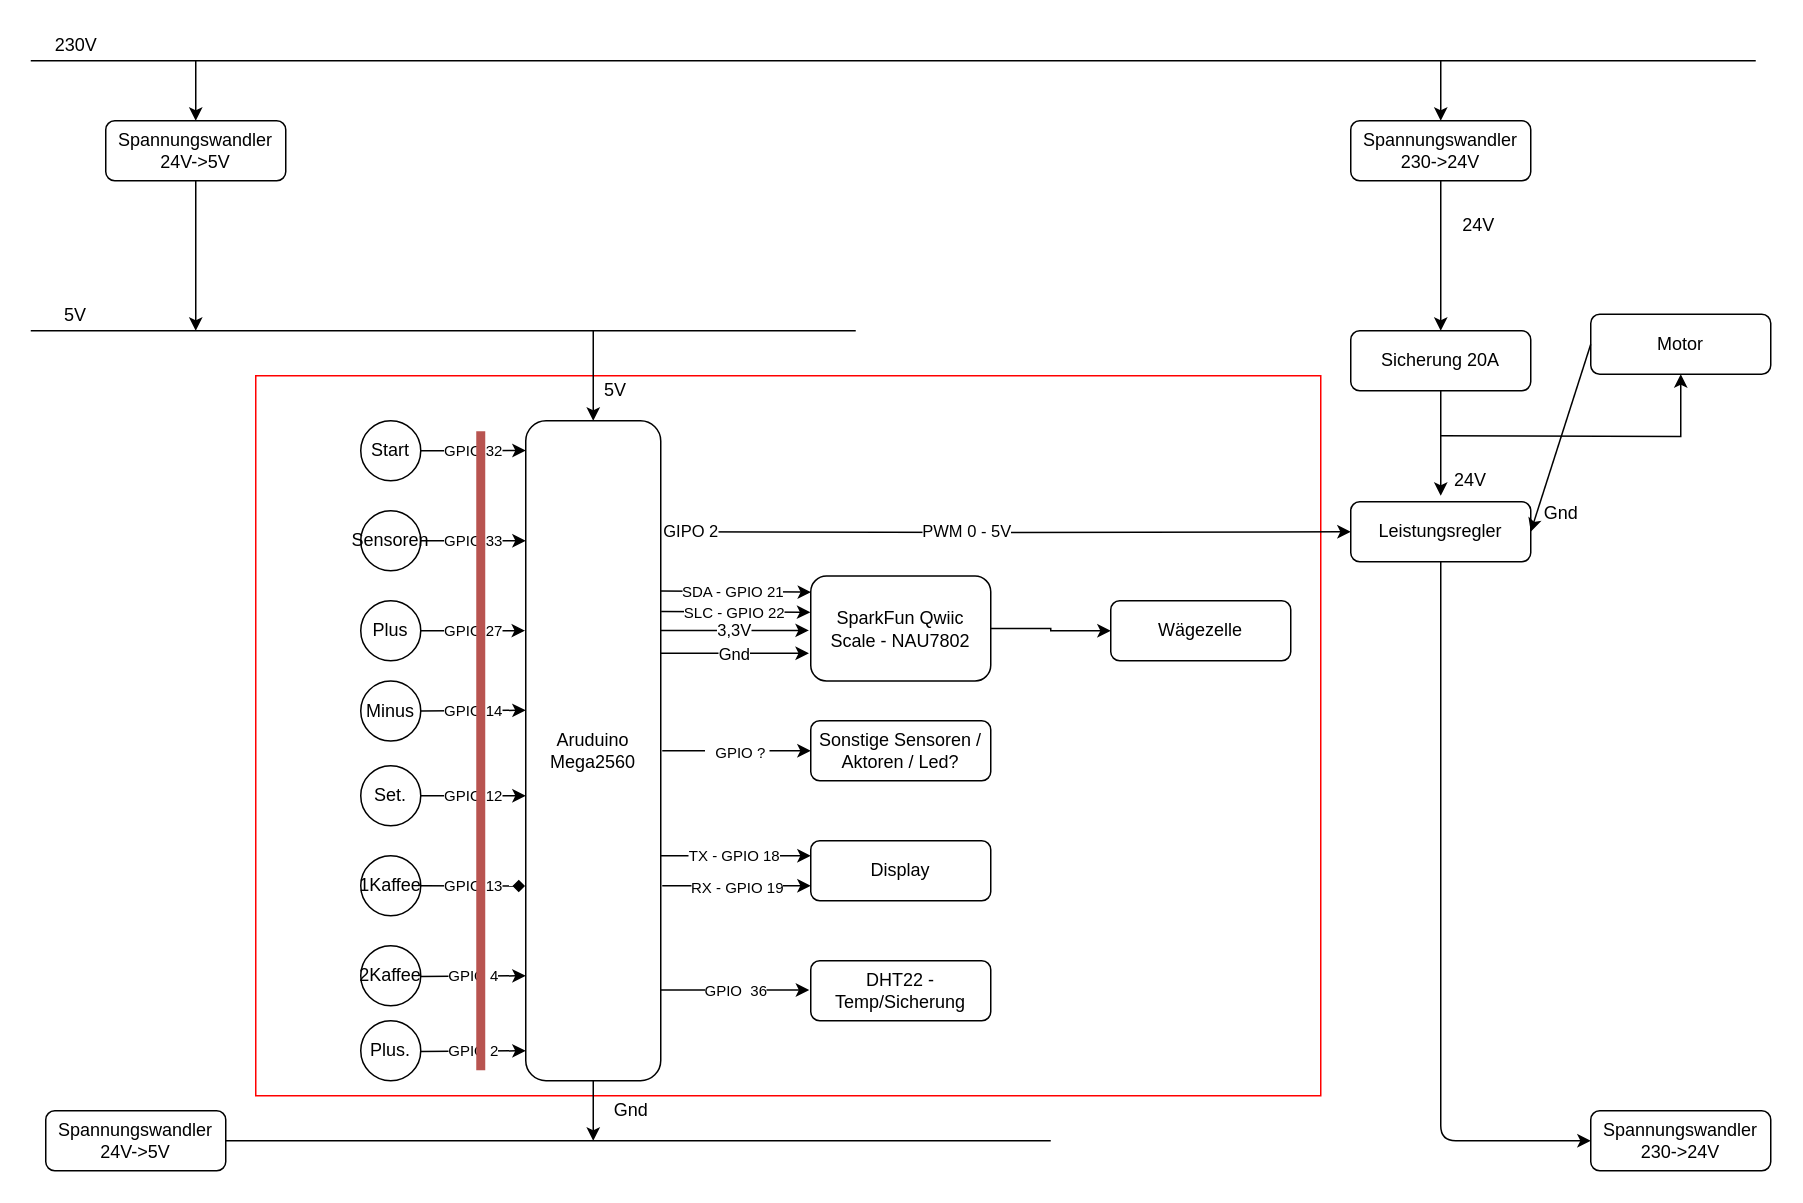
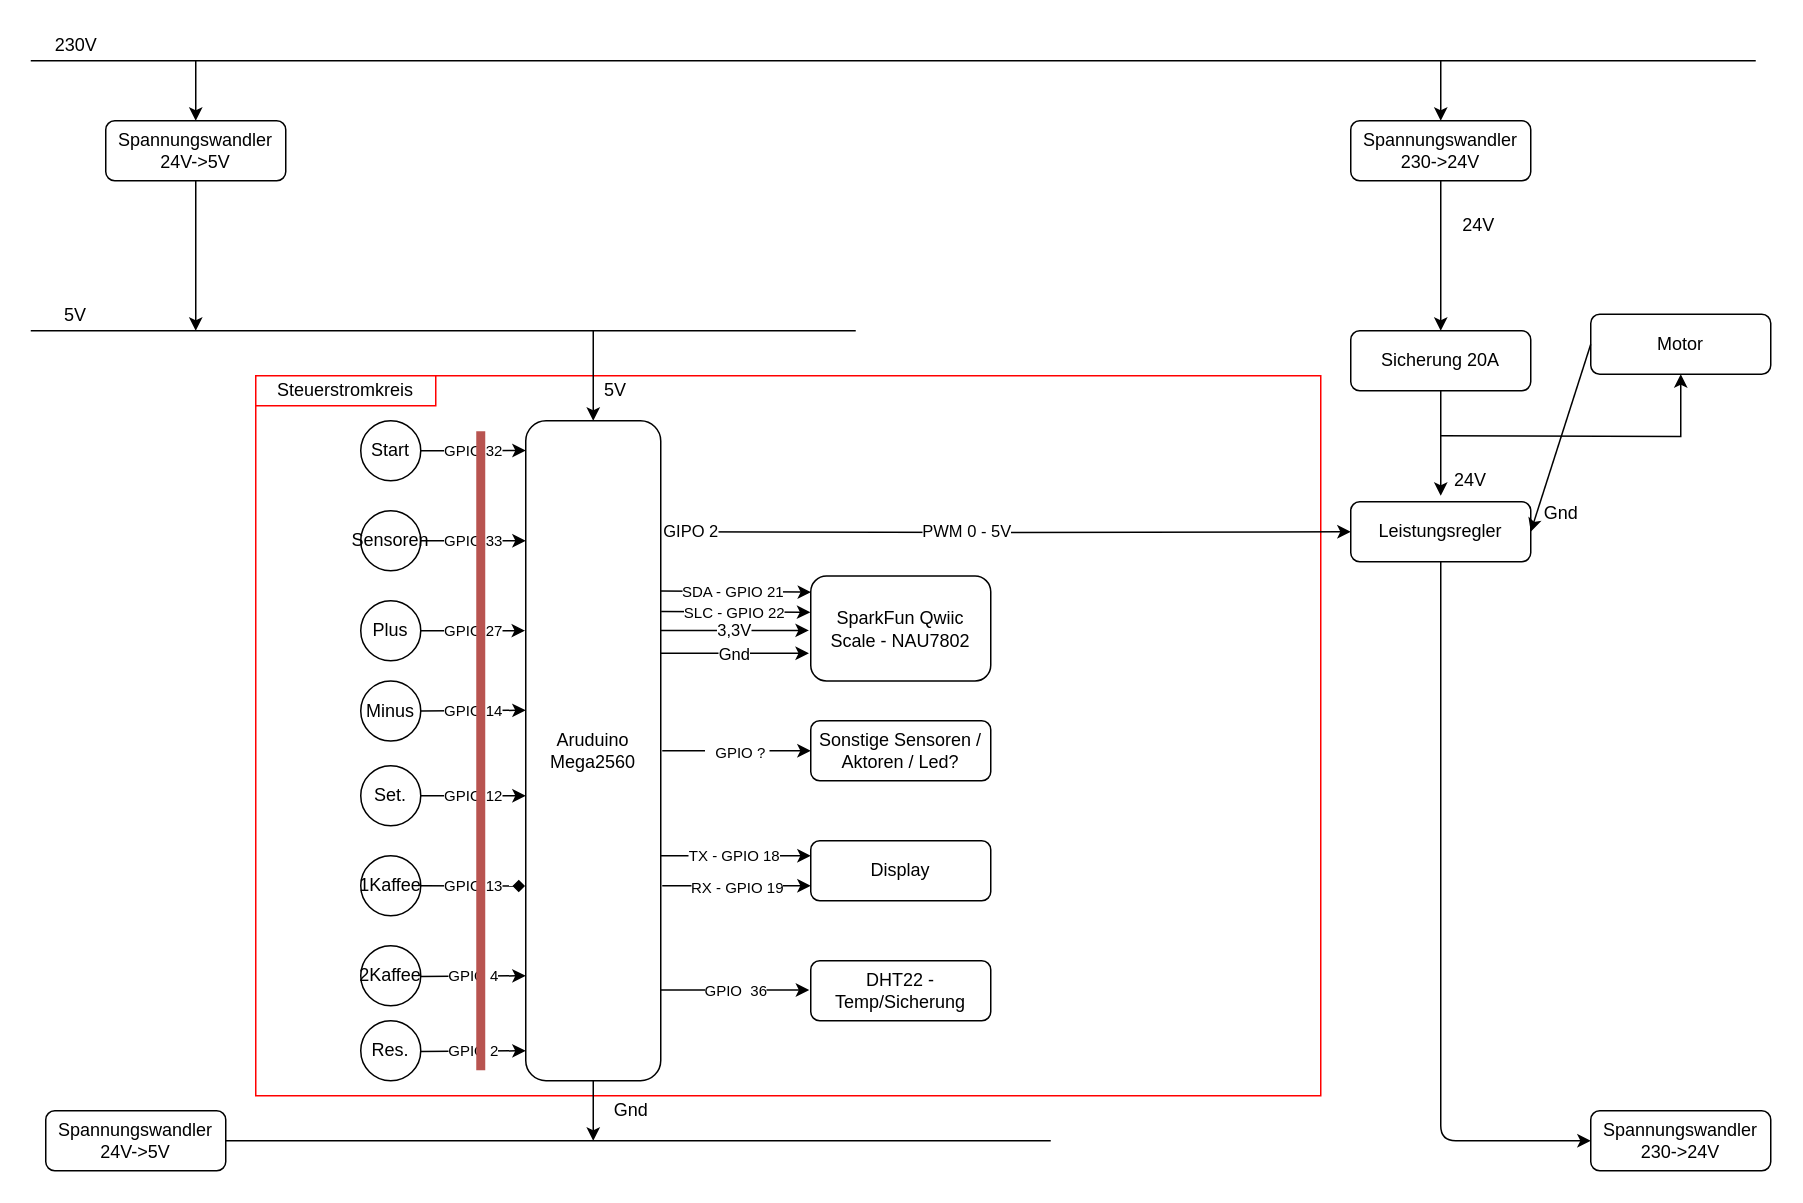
node "Steuerstromkreis": added
edge "SparkFun Qwiic Scale - NAU7802" -> "Wägezelle": removed
node "Wägezelle": removed
node "Plus.": label "Plus." -> "Res."
